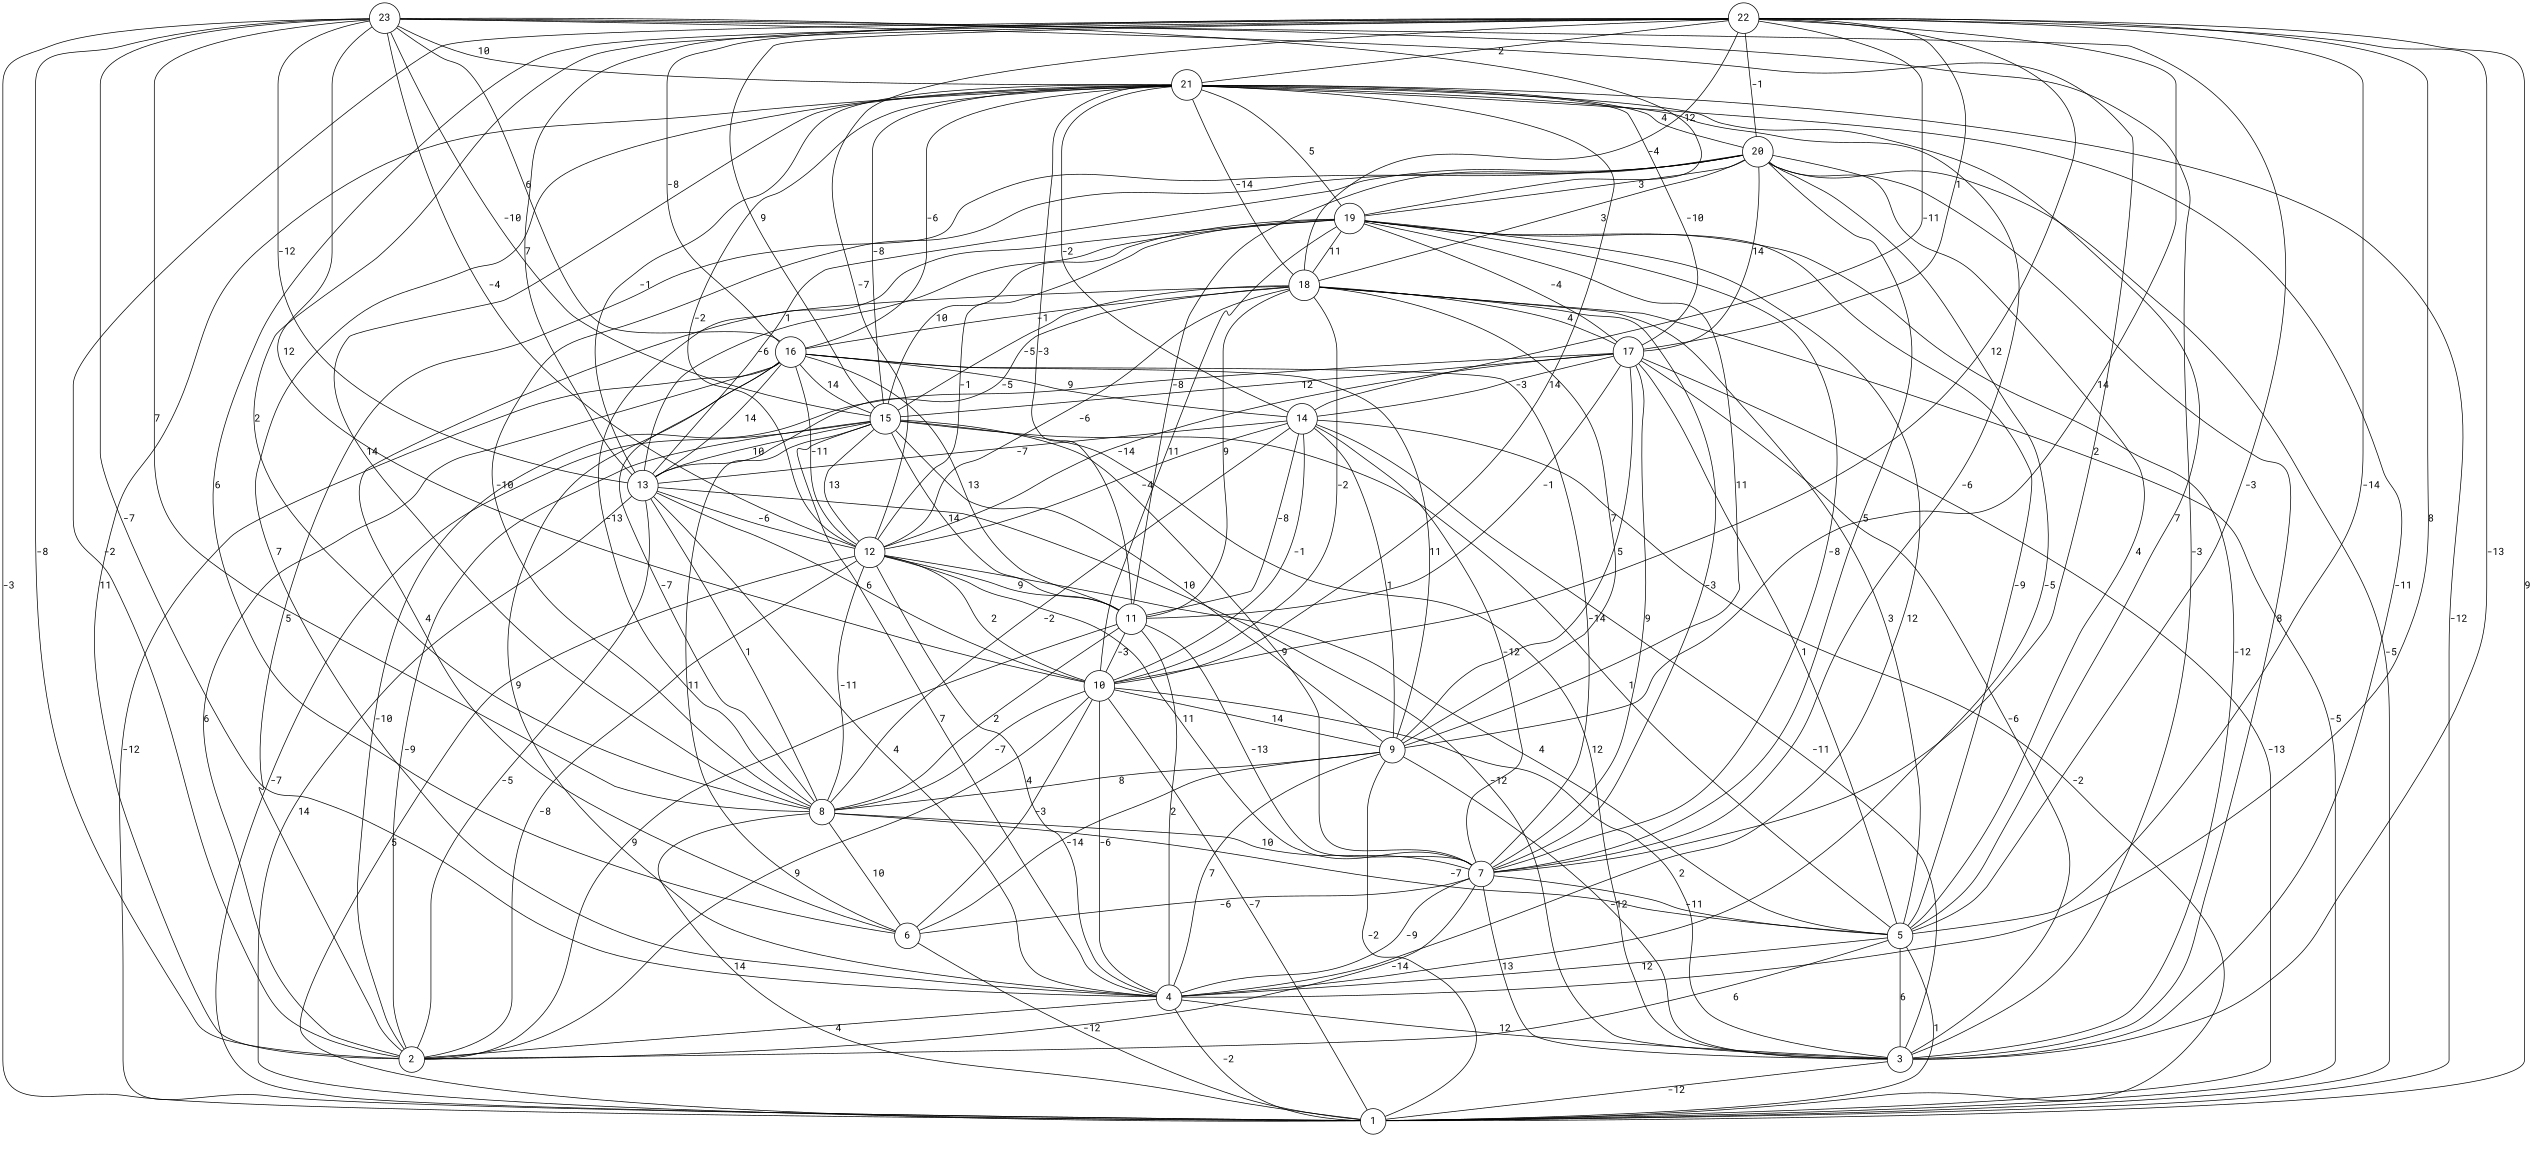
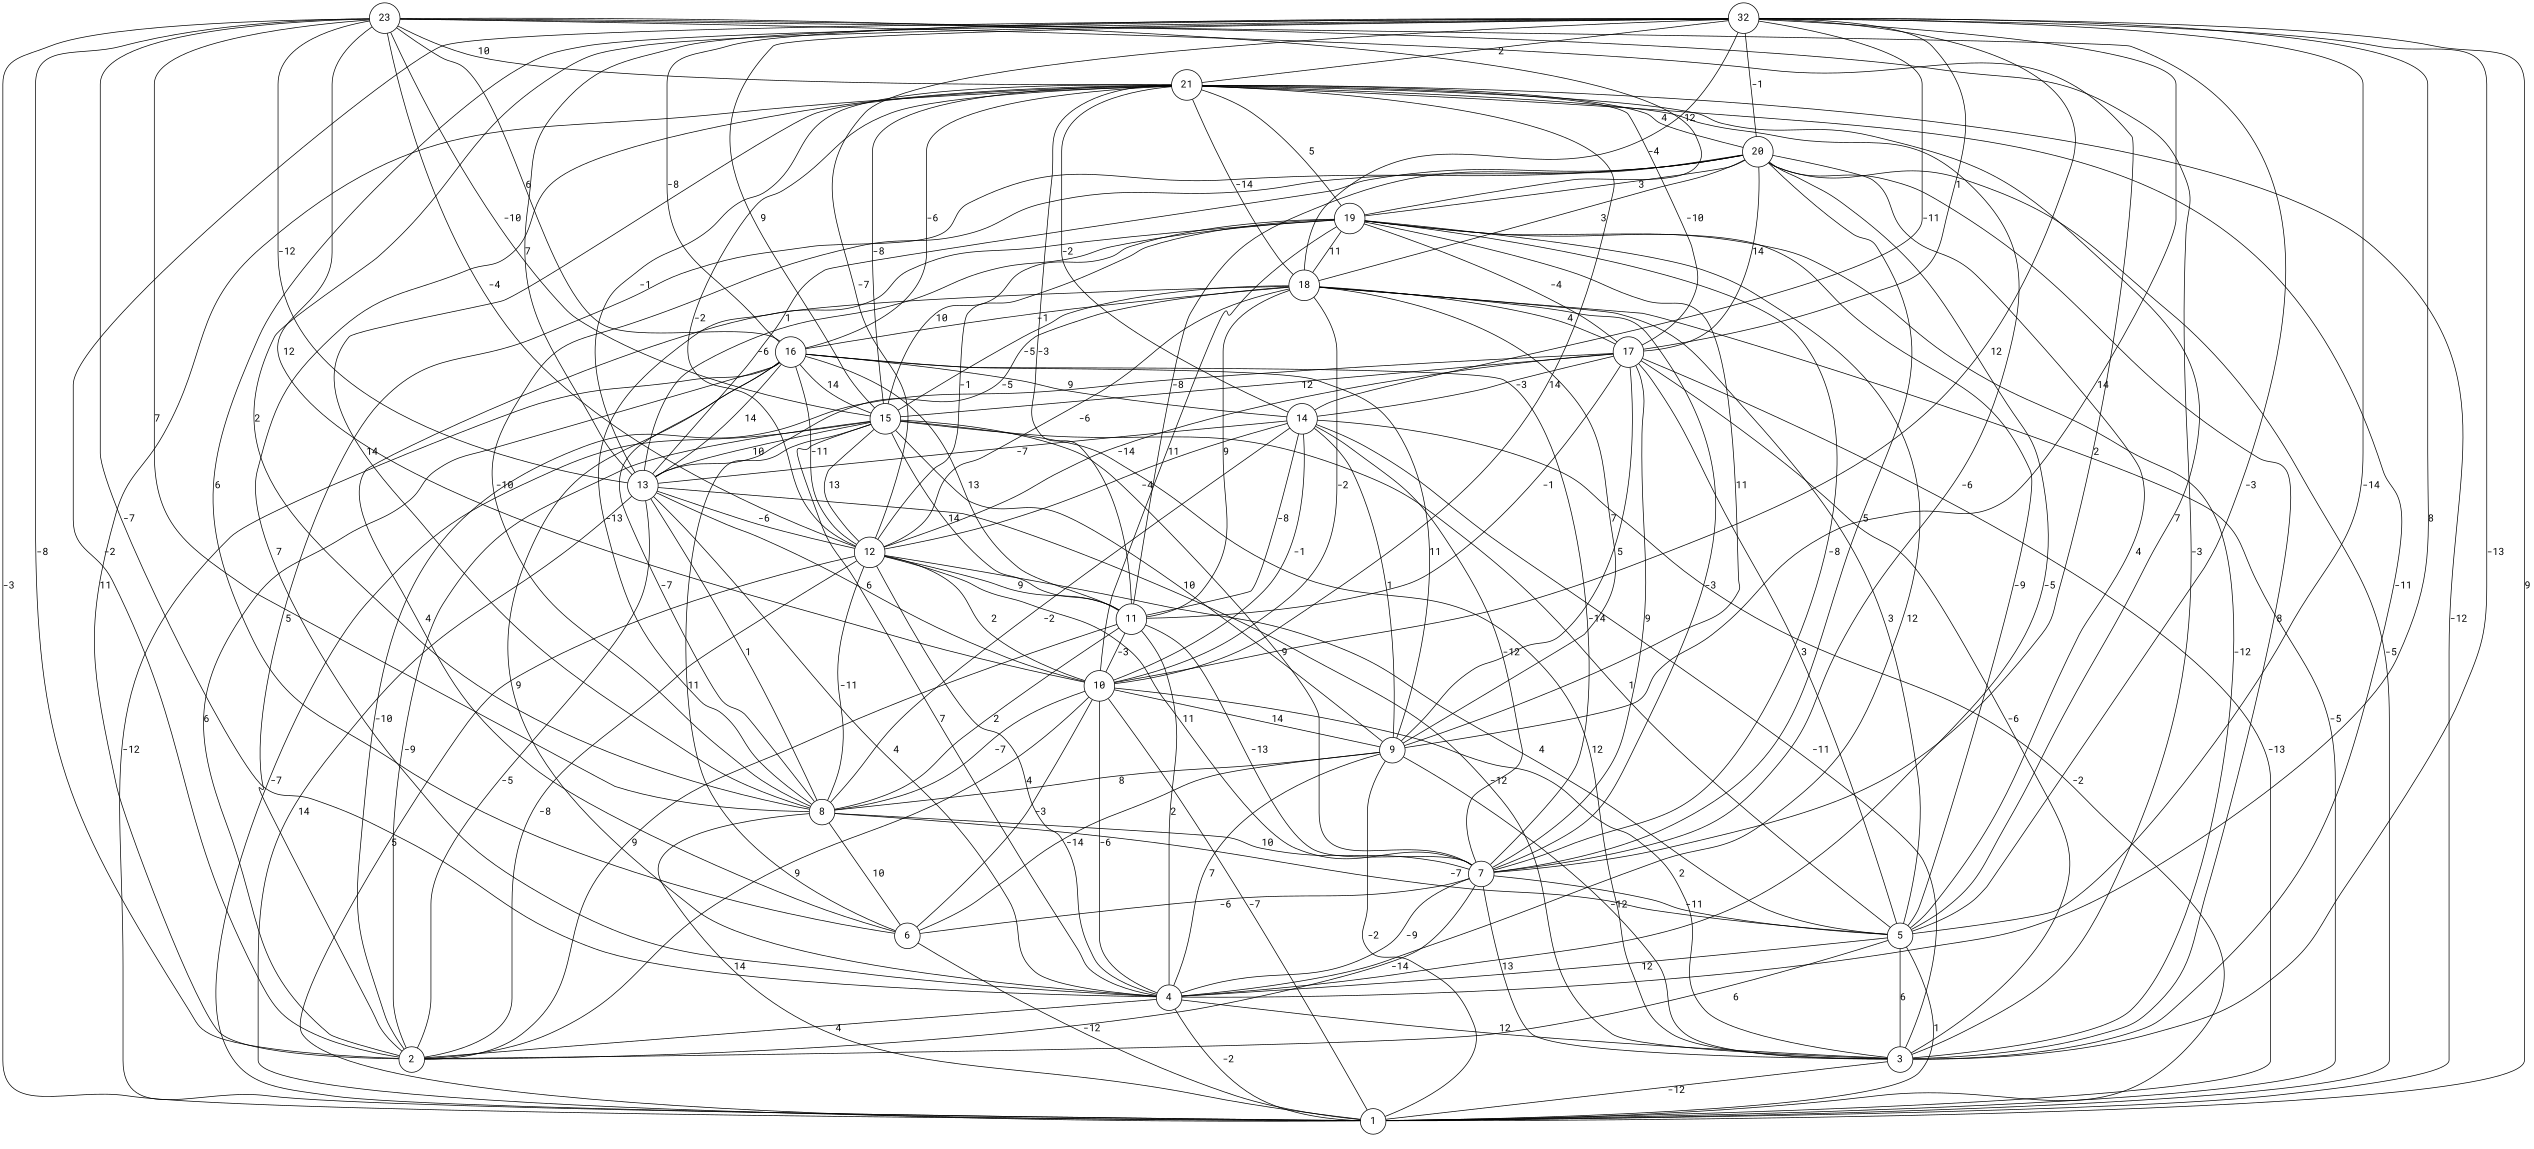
node "22": label "22" -> "32"
edge "17" -- "5": label "1" -> "3"
